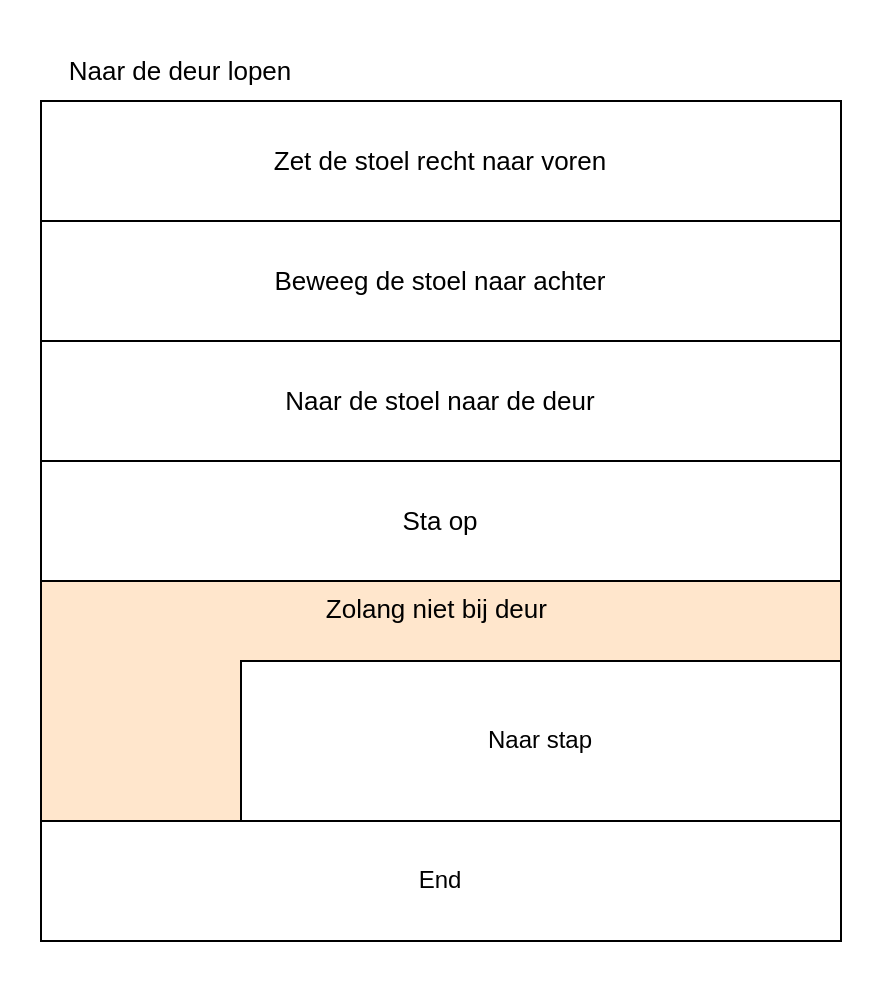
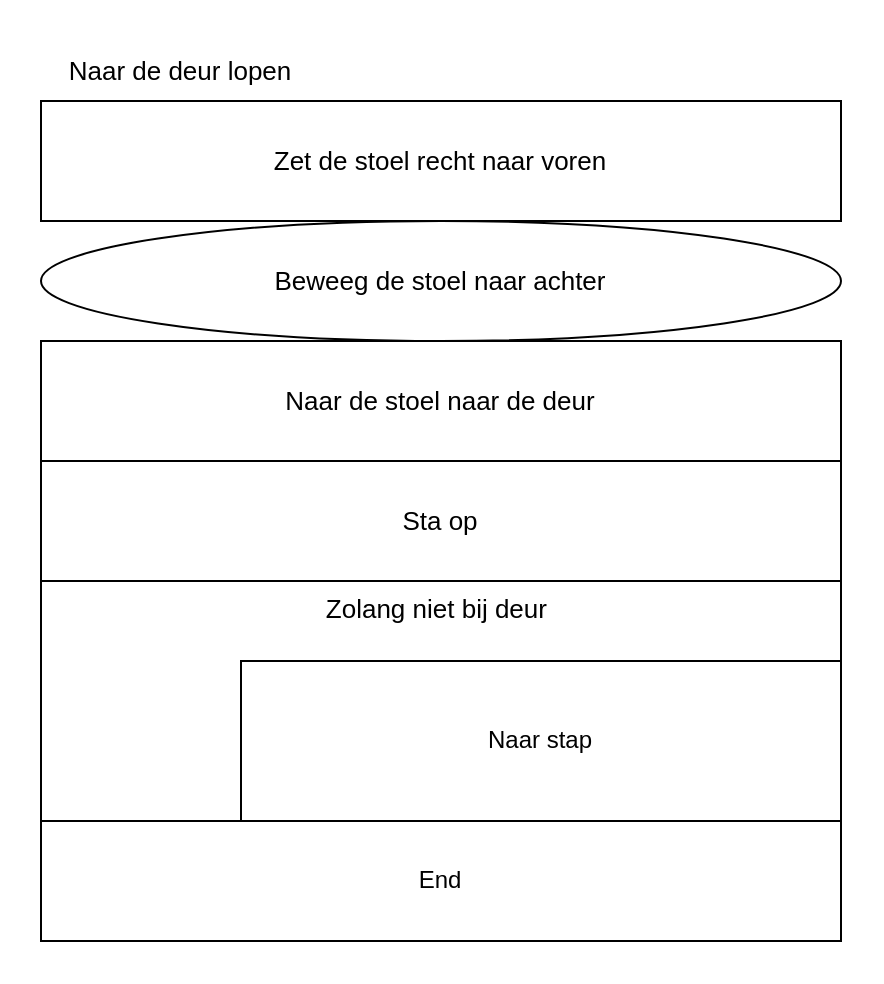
node "Beweeg de stoel naar achter": shape rectangle -> ellipse
node "Zolang niet bij deur": fillcolor #ffe6cc -> #ffffff
